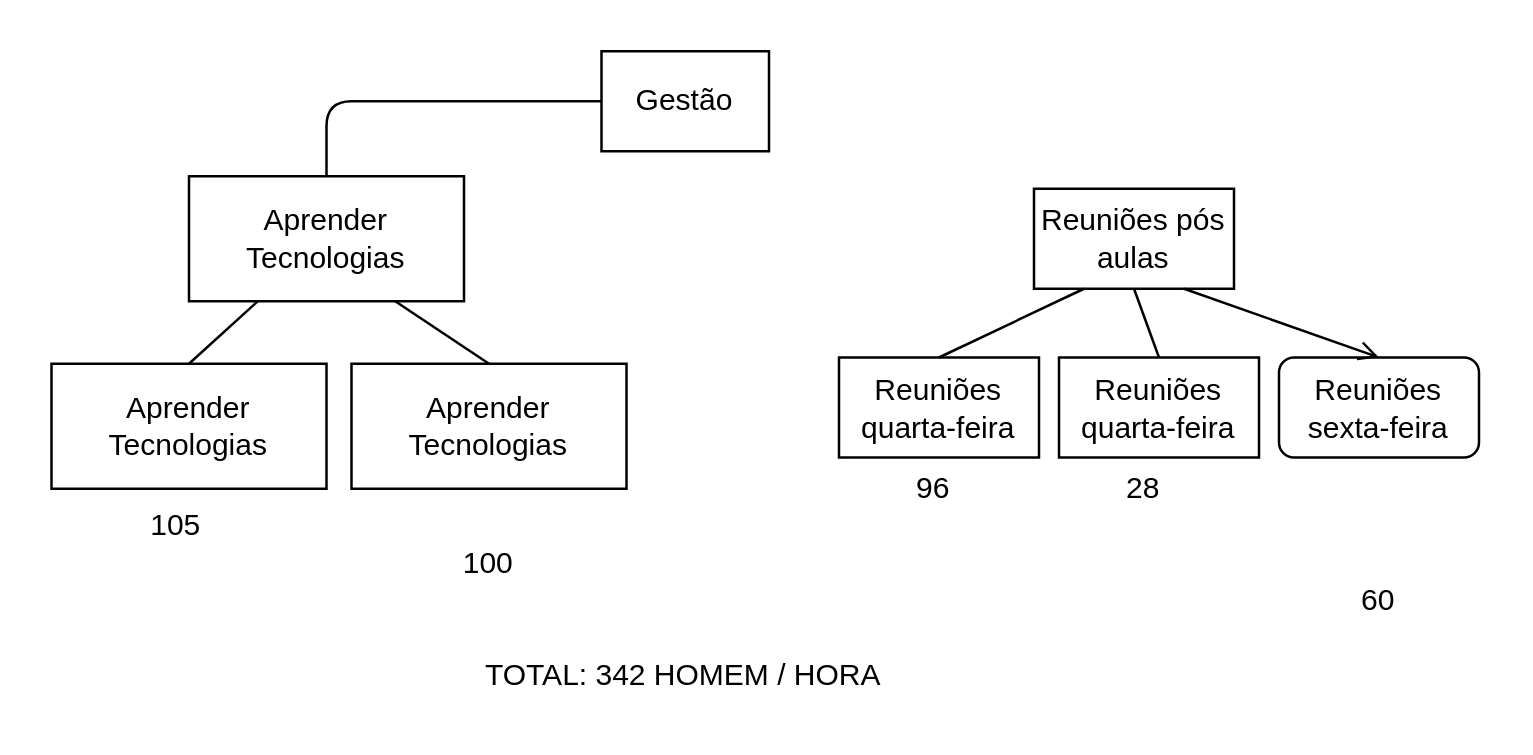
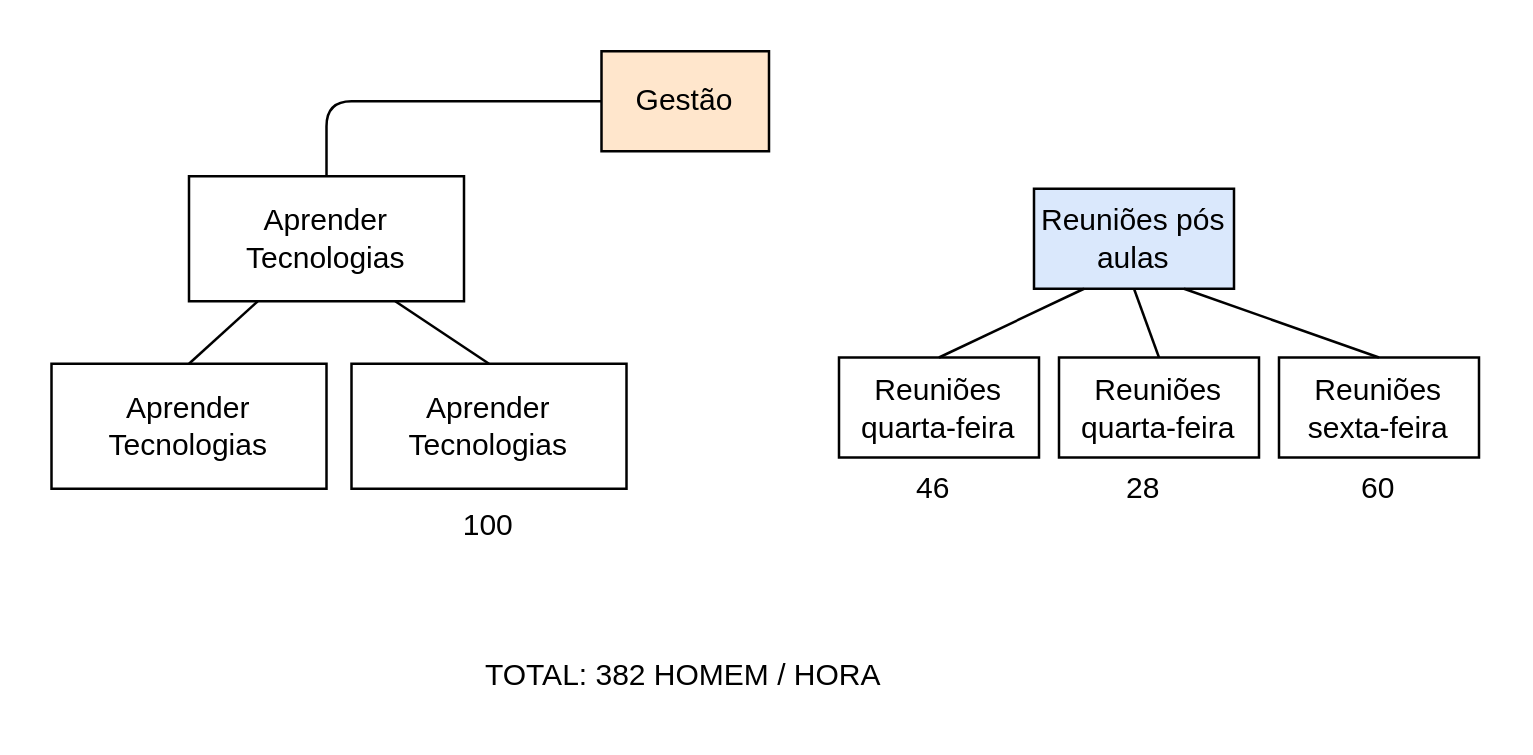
node "Gestão": fillcolor #ffffff -> #ffe6cc
node "Reuniões pós aulas": fillcolor #ffffff -> #dae8fc
edge "Reuniões pós aulas" -> "Reuniões sexta-feira": arrowhead open -> none
node "Reuniões sexta-feira": shape rounded rectangle -> rectangle
node "96": label "96" -> "46"
node "105": removed
node "100": moved (489, 564) -> (489, 526)
node "60": moved (1379, 601) -> (1379, 489)
node "TOTAL: 342 HOMEM / HORA": label "TOTAL: 342 HOMEM / HORA" -> "TOTAL: 382 HOMEM / HORA"
